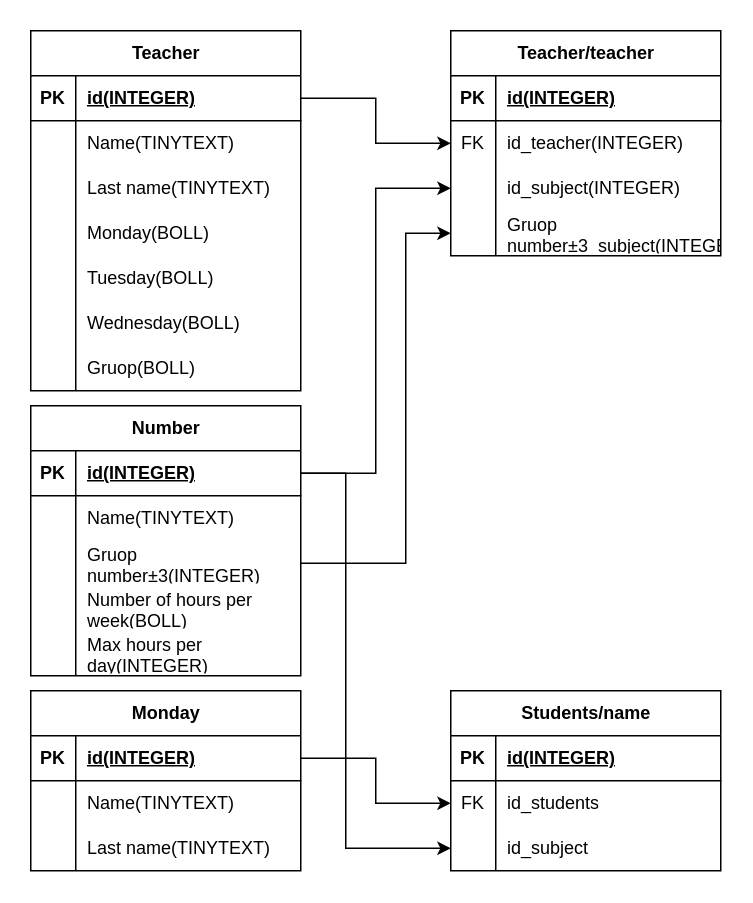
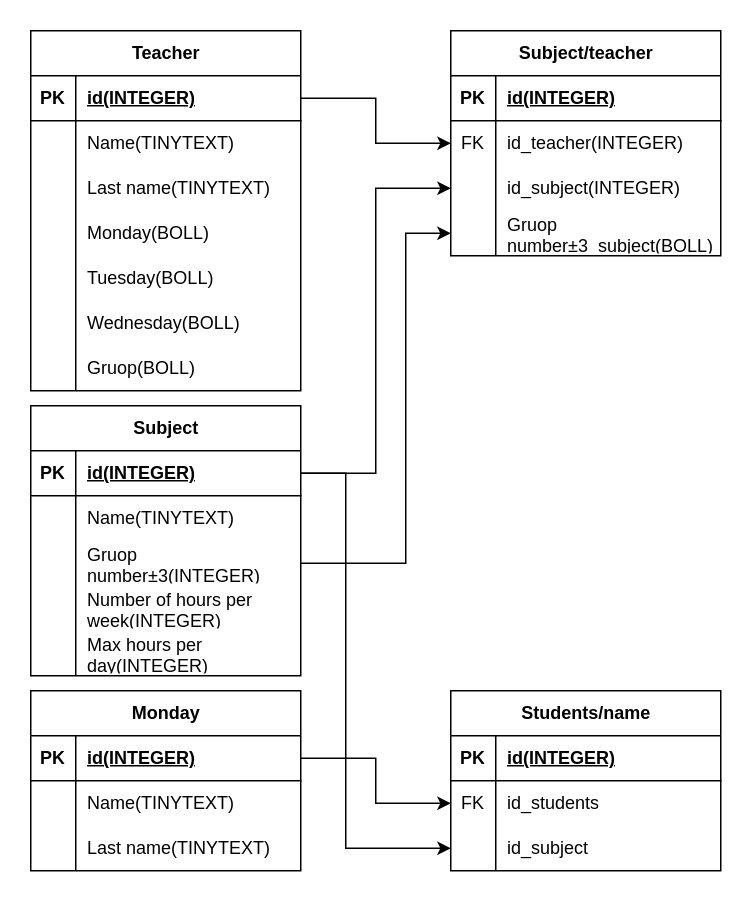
node "Teacher/teacher": label "Teacher/teacher" -> "Subject/teacher"
node "Gruop number±3_subject(INTEGER)": label "Gruop number±3_subject(INTEGER)" -> "Gruop number±3_subject(BOLL)"
node "Number": label "Number" -> "Subject"
node "Number of hours per week(BOLL)": label "Number of hours per week(BOLL)" -> "Number of hours per week(INTEGER)"
